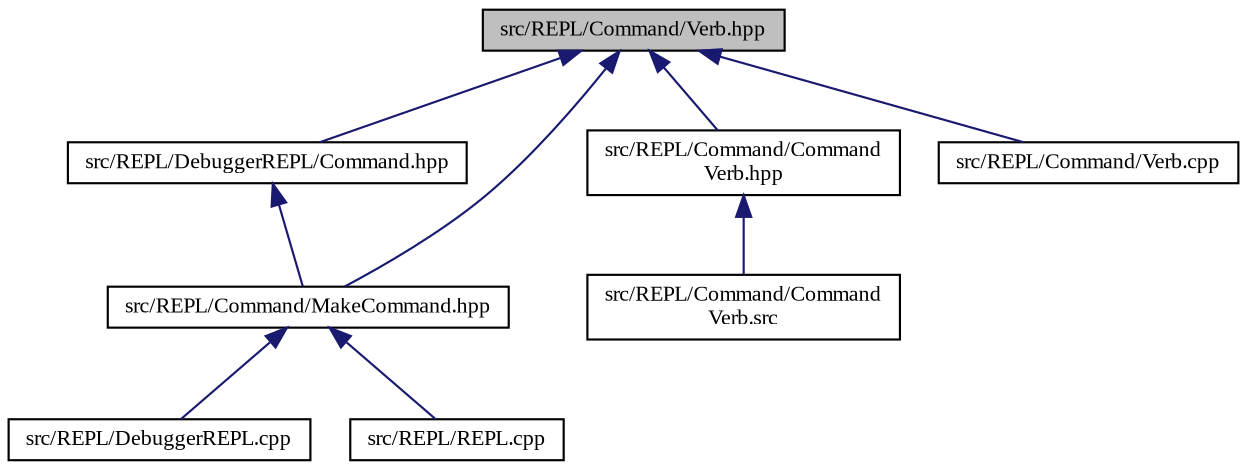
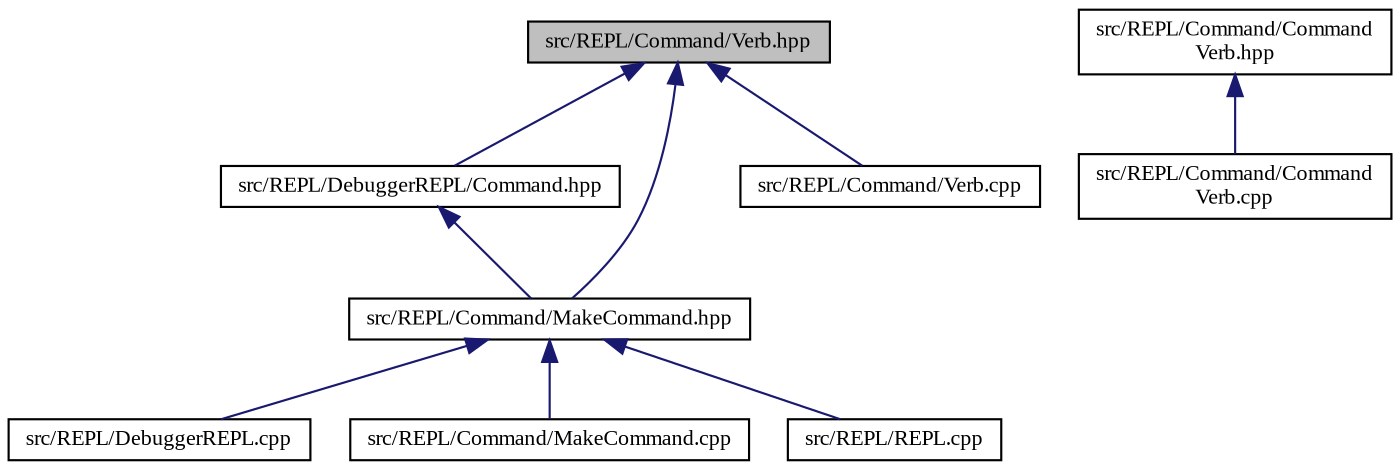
edge "src/REPL/Command/Command Verb.hpp" -> "src/REPL/Command/Verb.hpp": removed
node "src/REPL/Command/Command Verb.src": label "src/REPL/Command/Command Verb.src" -> "src/REPL/Command/Command Verb.cpp"
node "src/REPL/Command/MakeCommand.cpp": added
